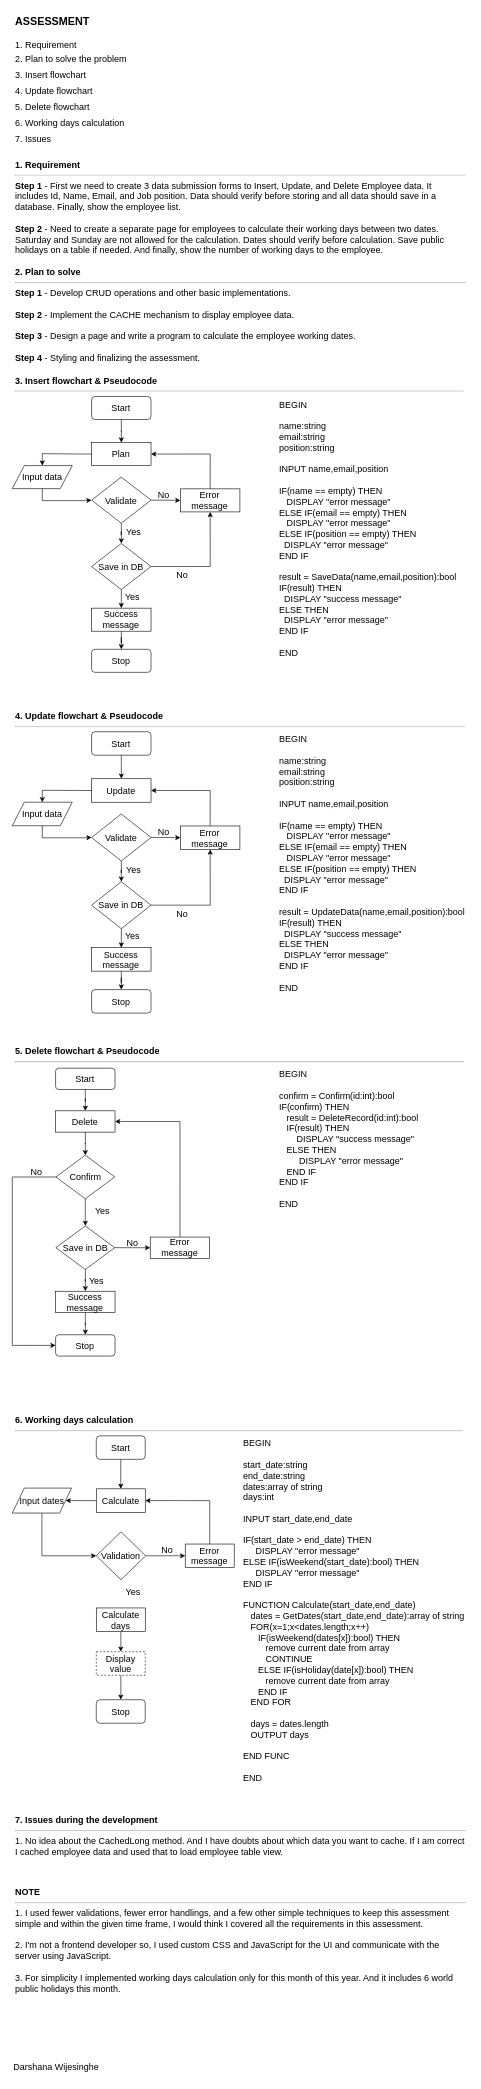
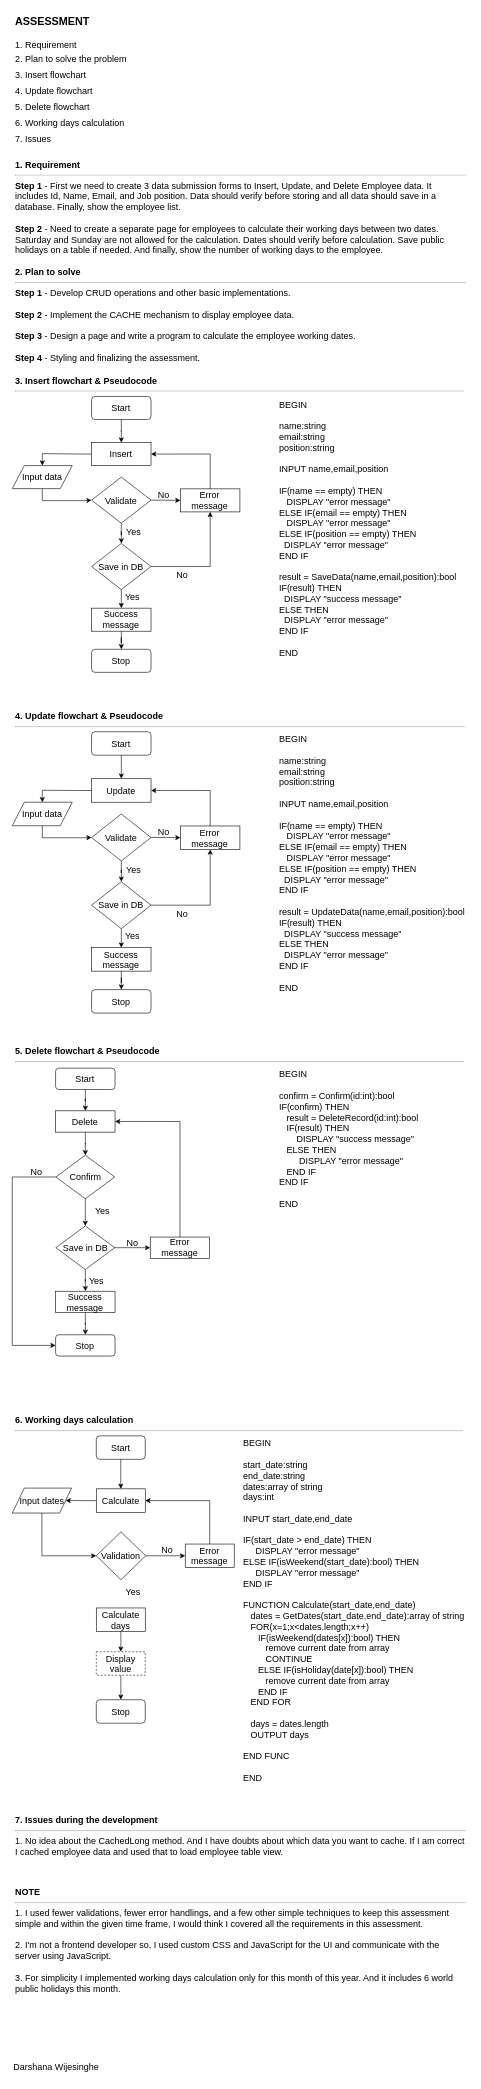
node "Plan": label "Plan" -> "Insert"
